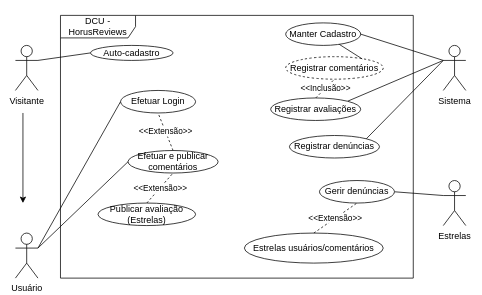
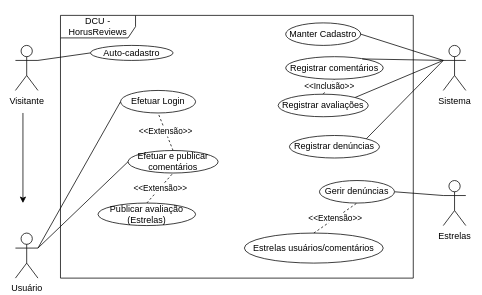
edge "Manter Cadastro" -- "Registrar comentários": now "Sistema" -- "Registrar comentários"
node "Registrar comentários": style dashed -> solid
node "Registrar avaliações": moved (315, 109) -> (323, 105)
